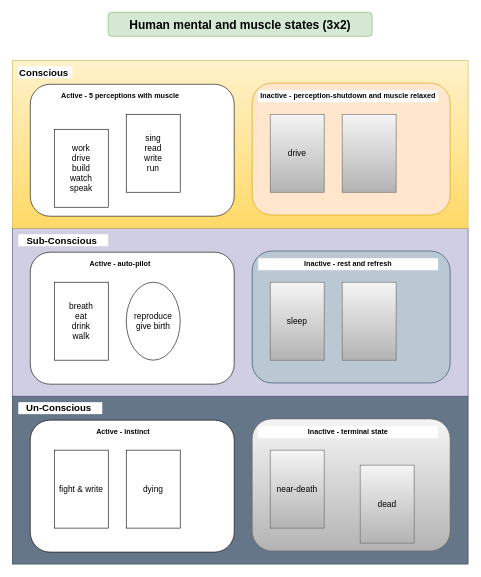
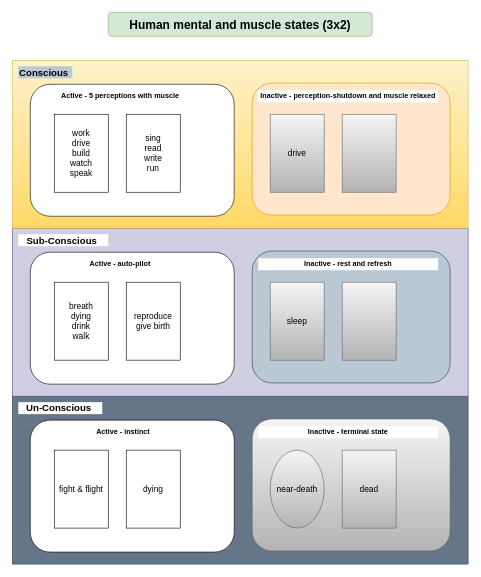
node "Conscious": fillcolor #ffffff -> #bac8d3
node "work drive build watch speak": moved (81, 168) -> (81, 153)
node "breath eat drink walk": label "breath eat drink walk" -> "breath dying drink walk"
node "reproduce give birth": shape ellipse -> rectangle
node "fight & write": label "fight & write" -> "fight & flight"
node "near-death": shape rectangle -> ellipse
node "dead": moved (387, 504) -> (369, 489)
